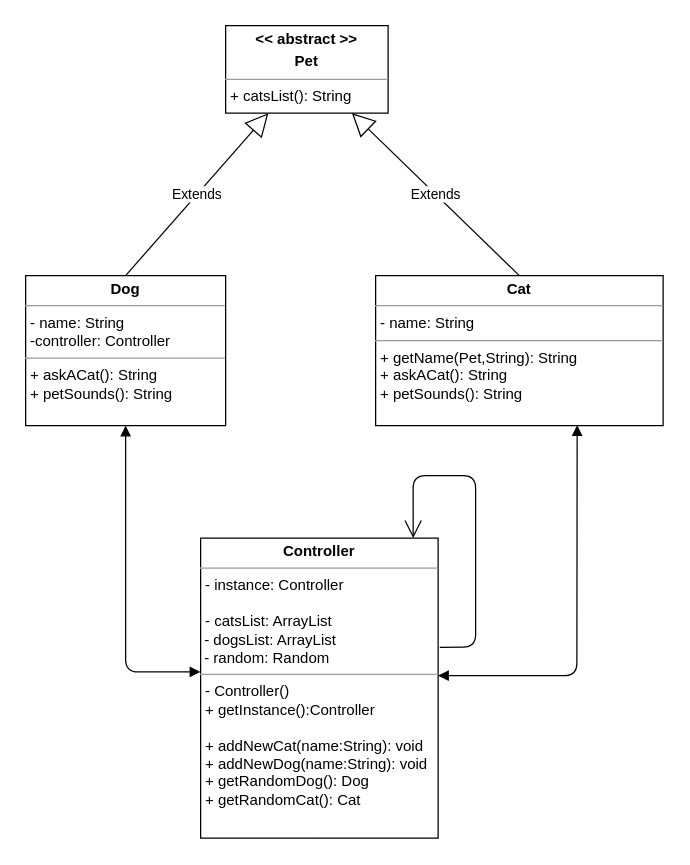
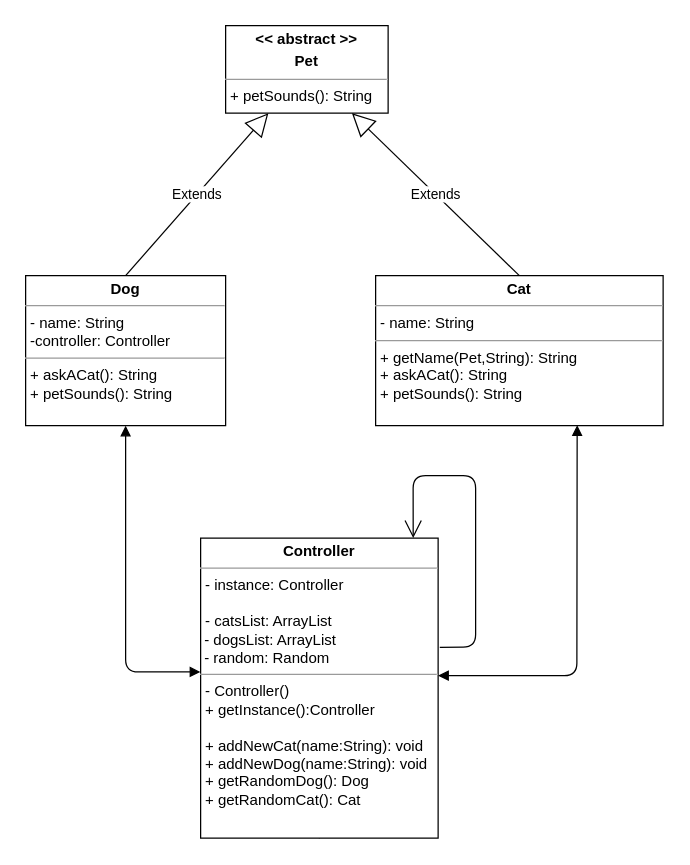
node "<< abstract >> Pet + catsList(): String": label "<< abstract >> Pet + catsList(): String" -> "<< abstract >> Pet + petSounds(): String"
